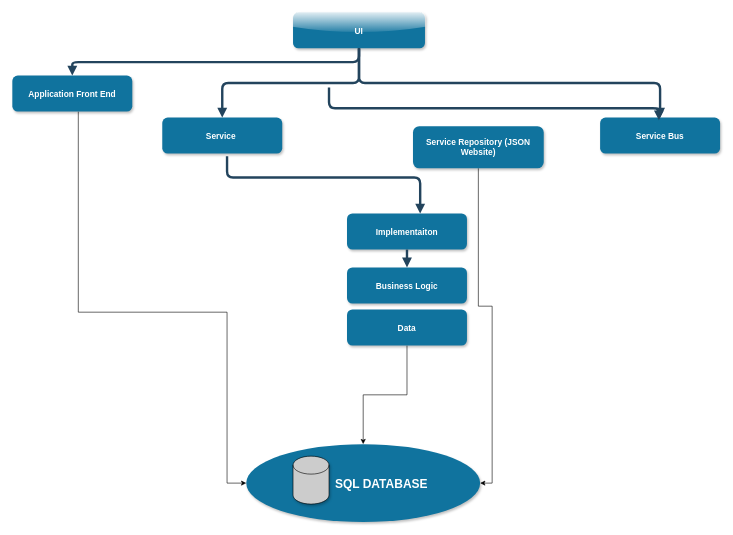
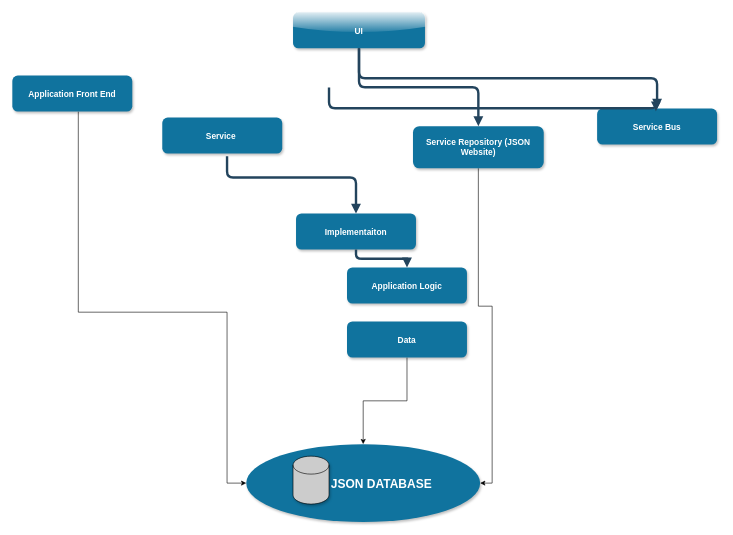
edge "UI" -> "Application Front End": removed
edge "UI" -> "Service": now "UI" -> "Service Repository (JSON Website)"
node "Service Bus": moved (660, 136) -> (657, 127)
node "Implementaiton": moved (407, 232) -> (356, 232)
node "Business Logic": label "Business Logic" -> "Application Logic"
node "Data": moved (407, 328) -> (407, 340)
node "SQL DATABASE": label "SQL DATABASE" -> "JSON DATABASE"
